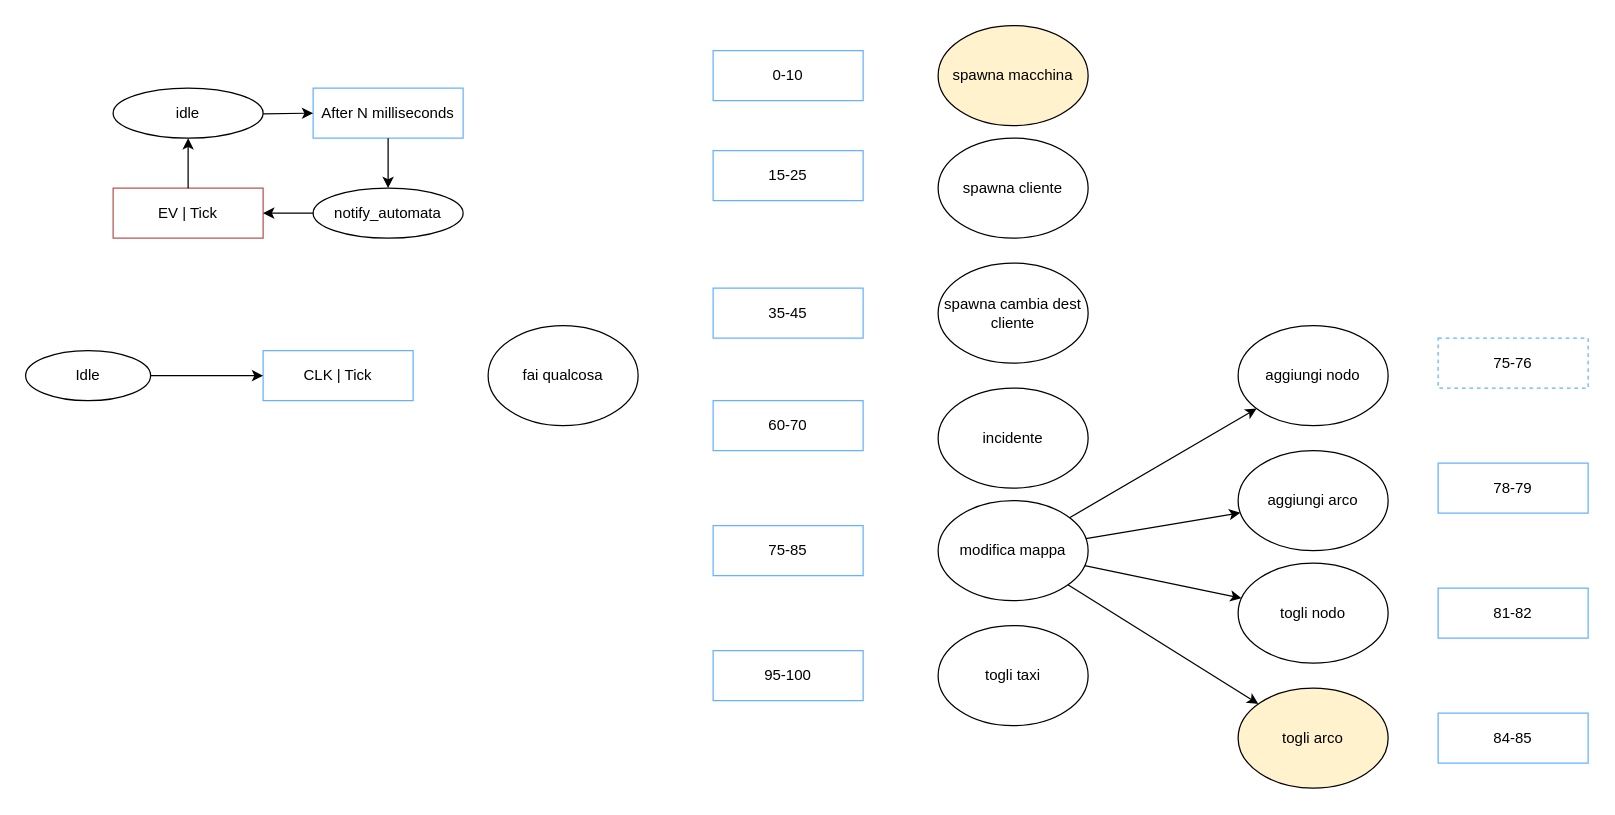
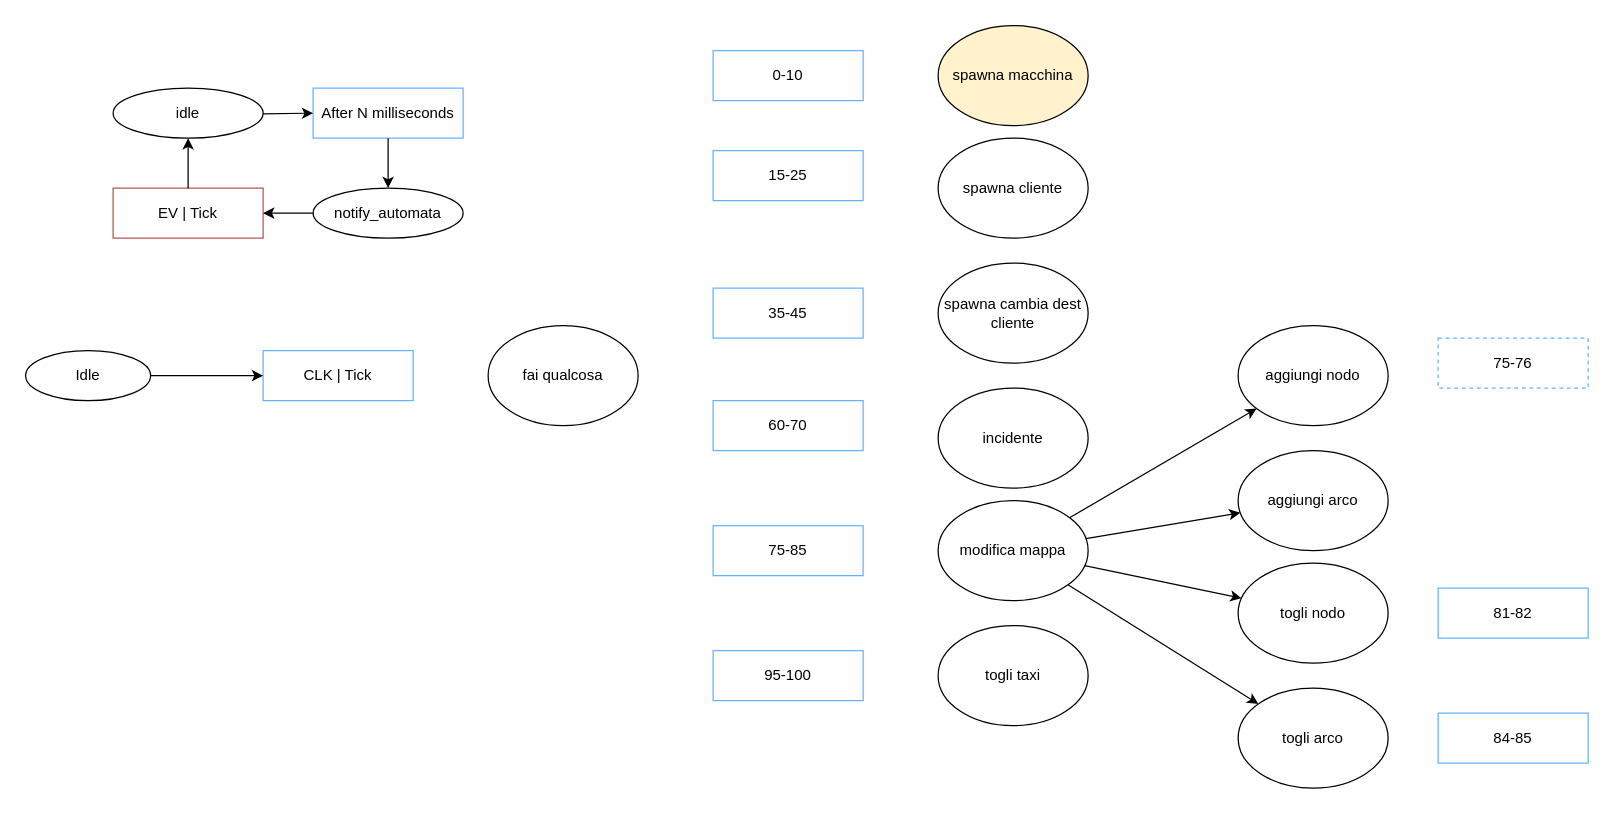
node "78-79": removed
node "togli arco": fillcolor #fff2cc -> #ffffff
